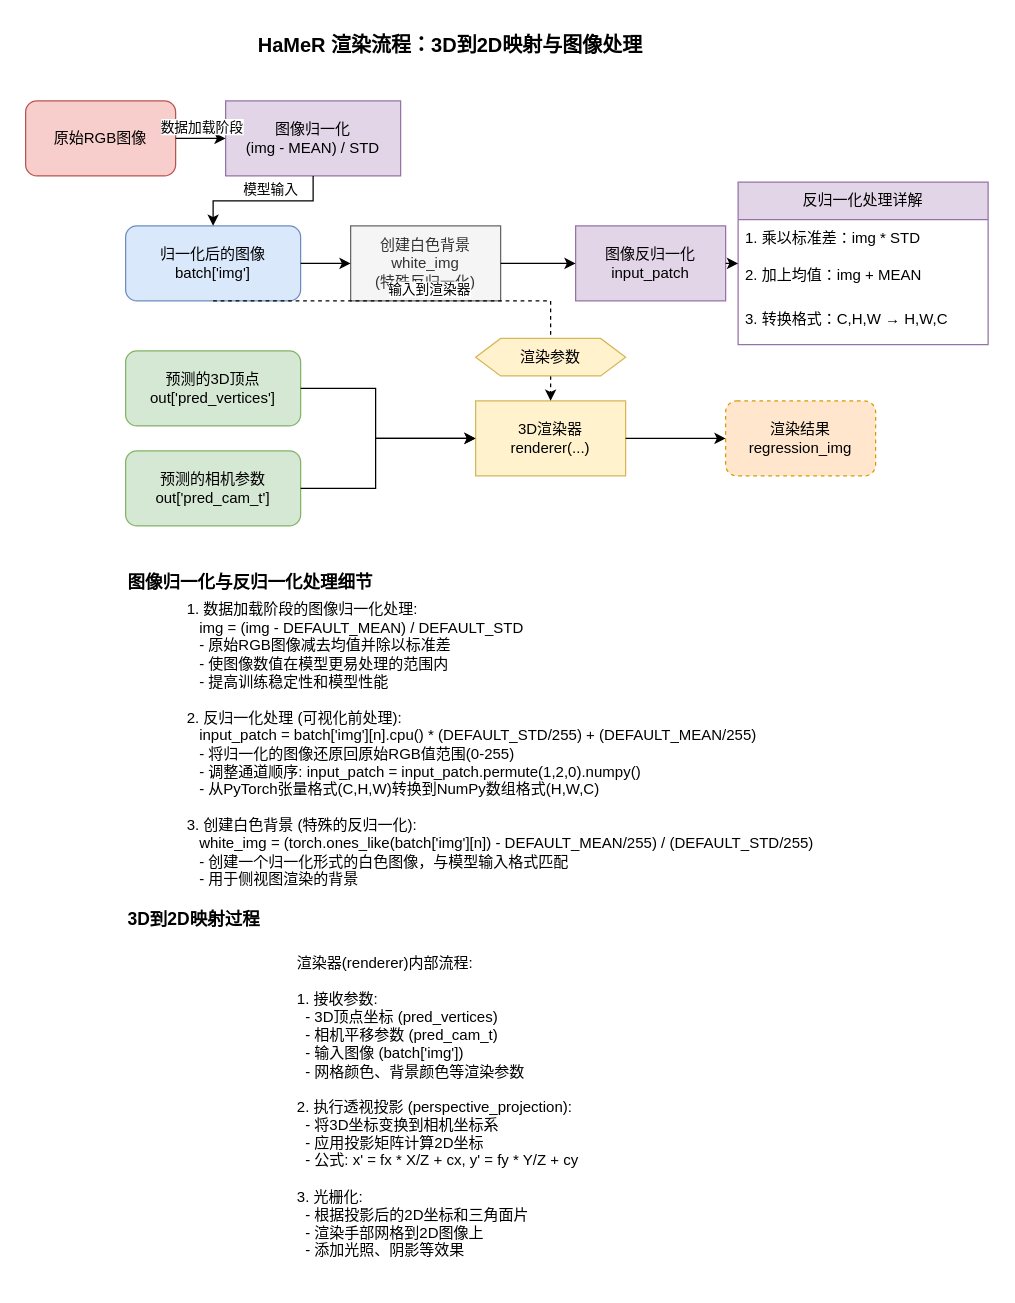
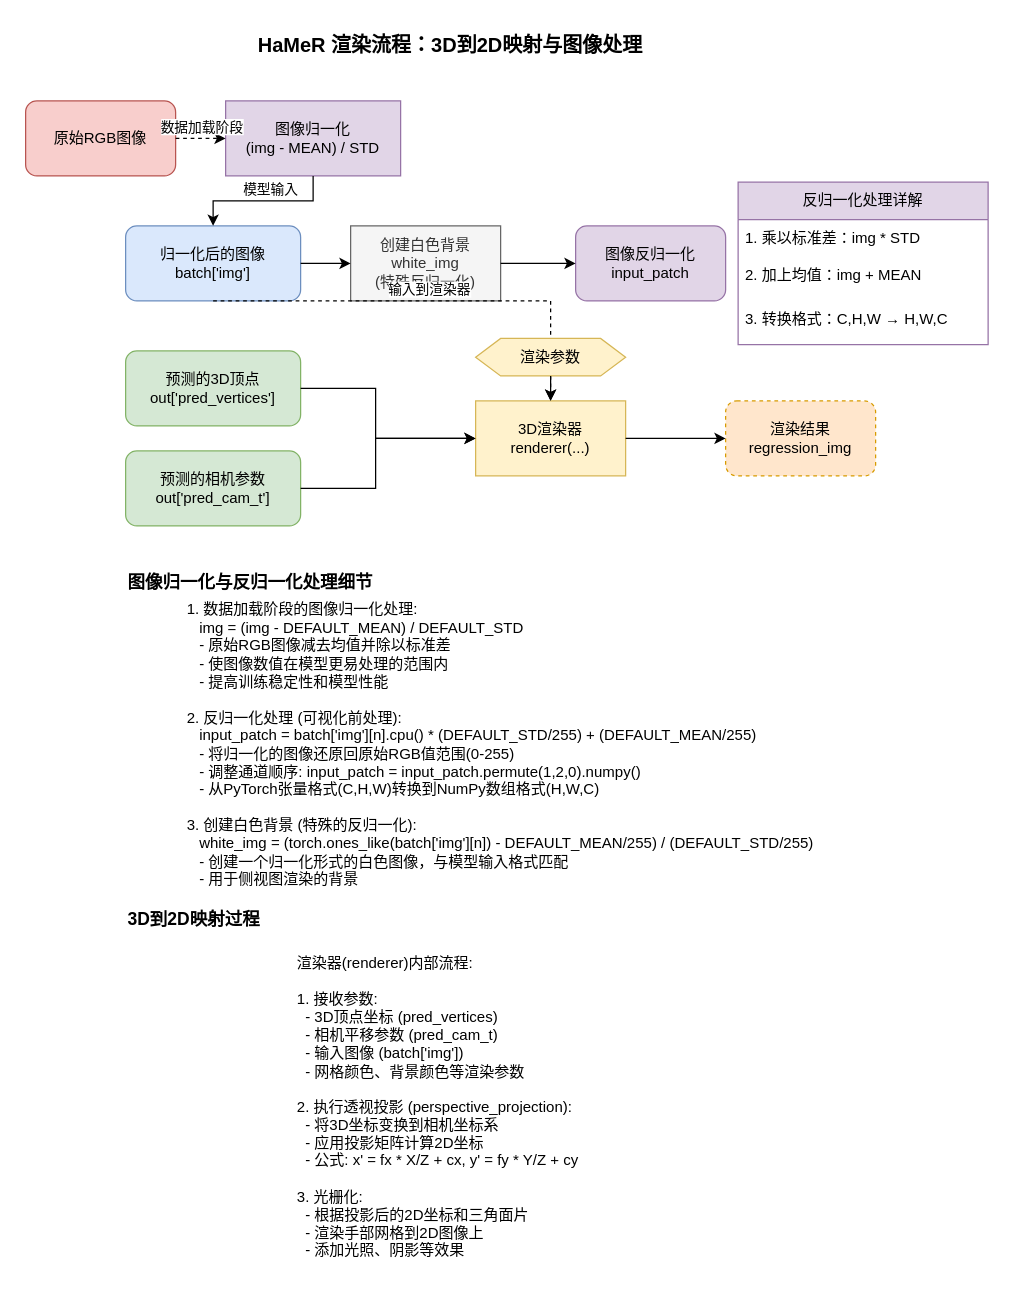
edge "原始RGB图像" -> "图像归一化 (img - MEAN) / STD": style solid -> dashed
node "图像反归一化 input_patch": shape rectangle -> rounded rectangle
edge "图像反归一化 input_patch" -> "反归一化处理详解": removed
edge "渲染参数" -> "3D渲染器 renderer(...)": added
